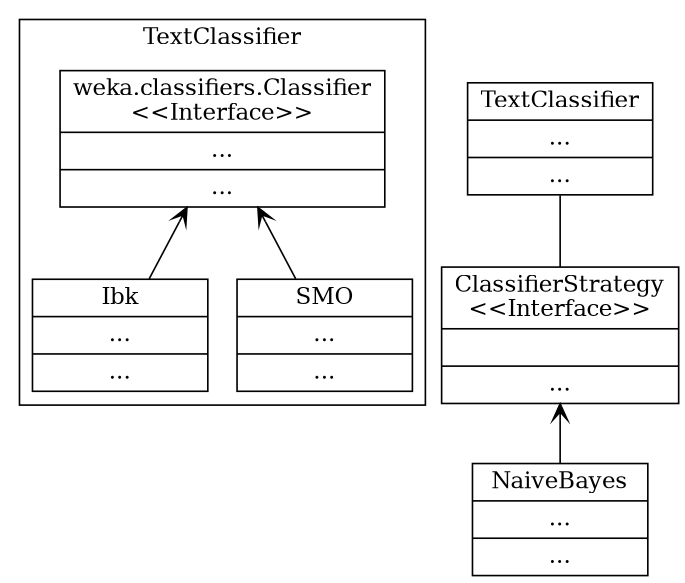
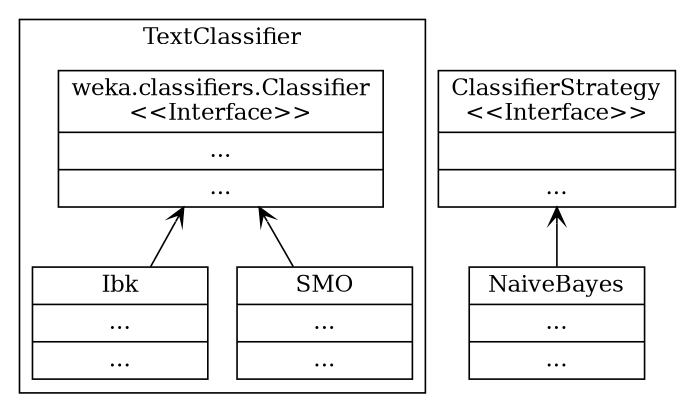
node "TextClassifier": removed
